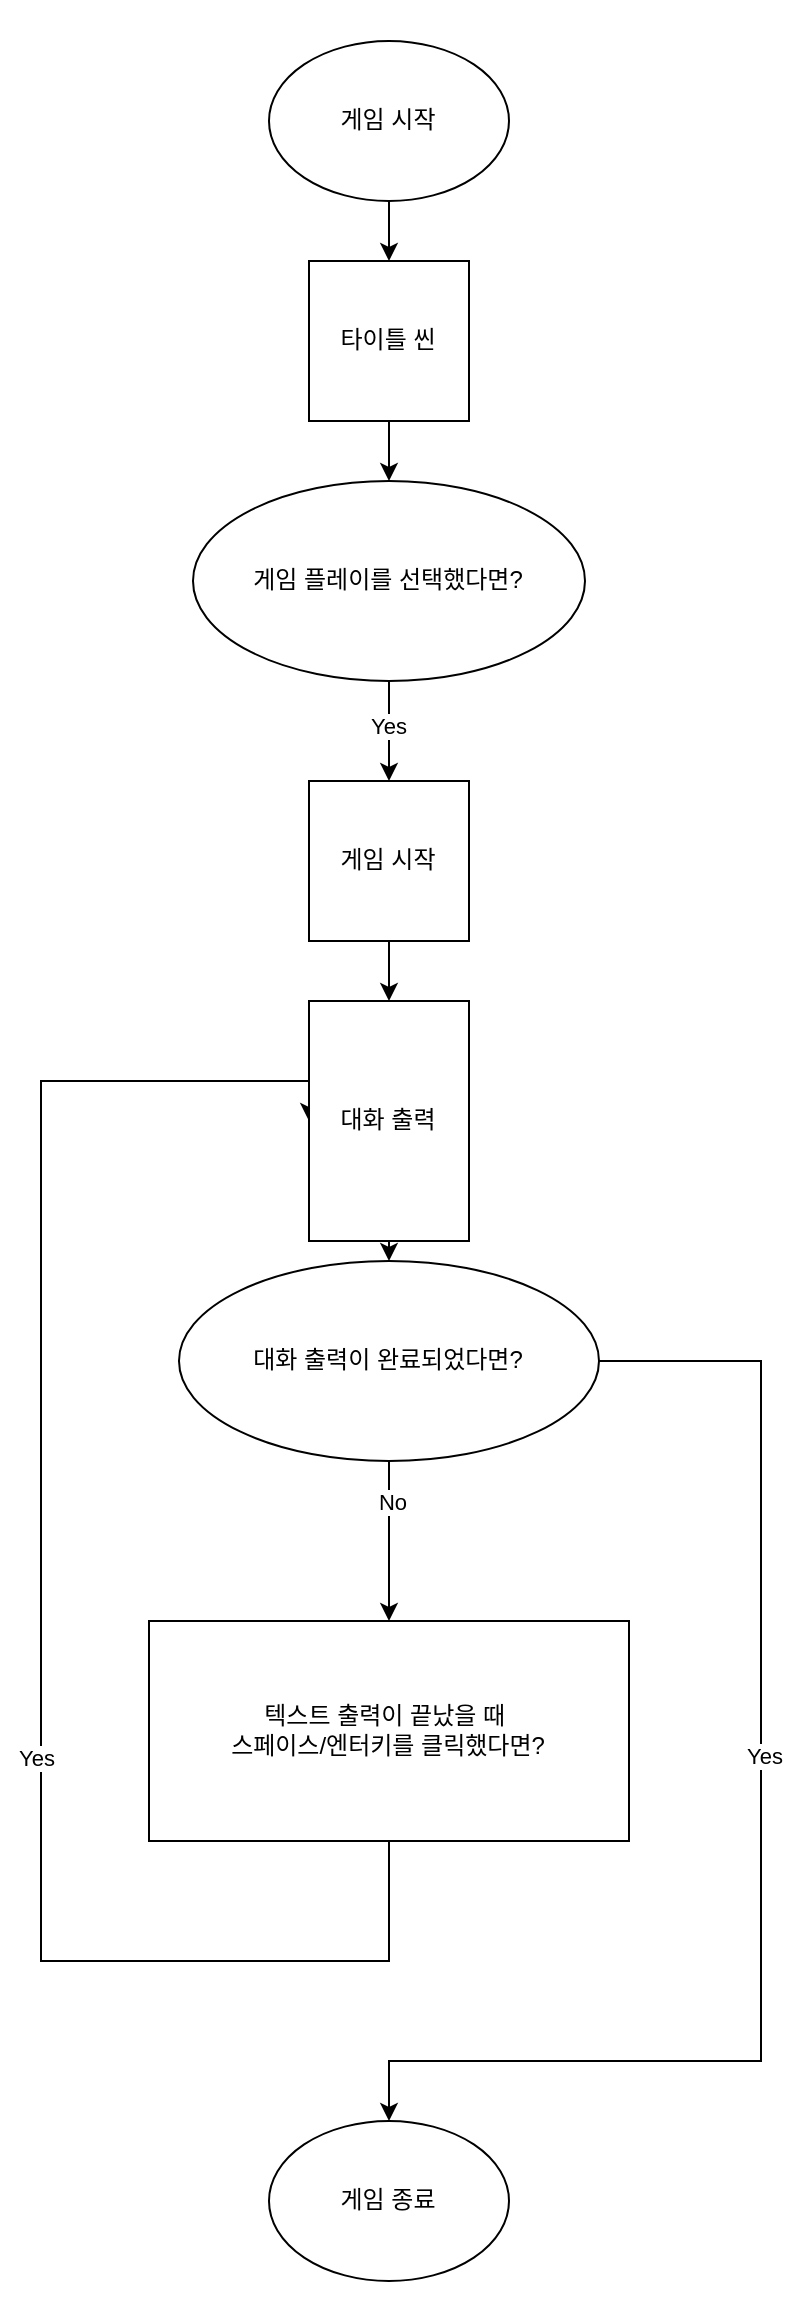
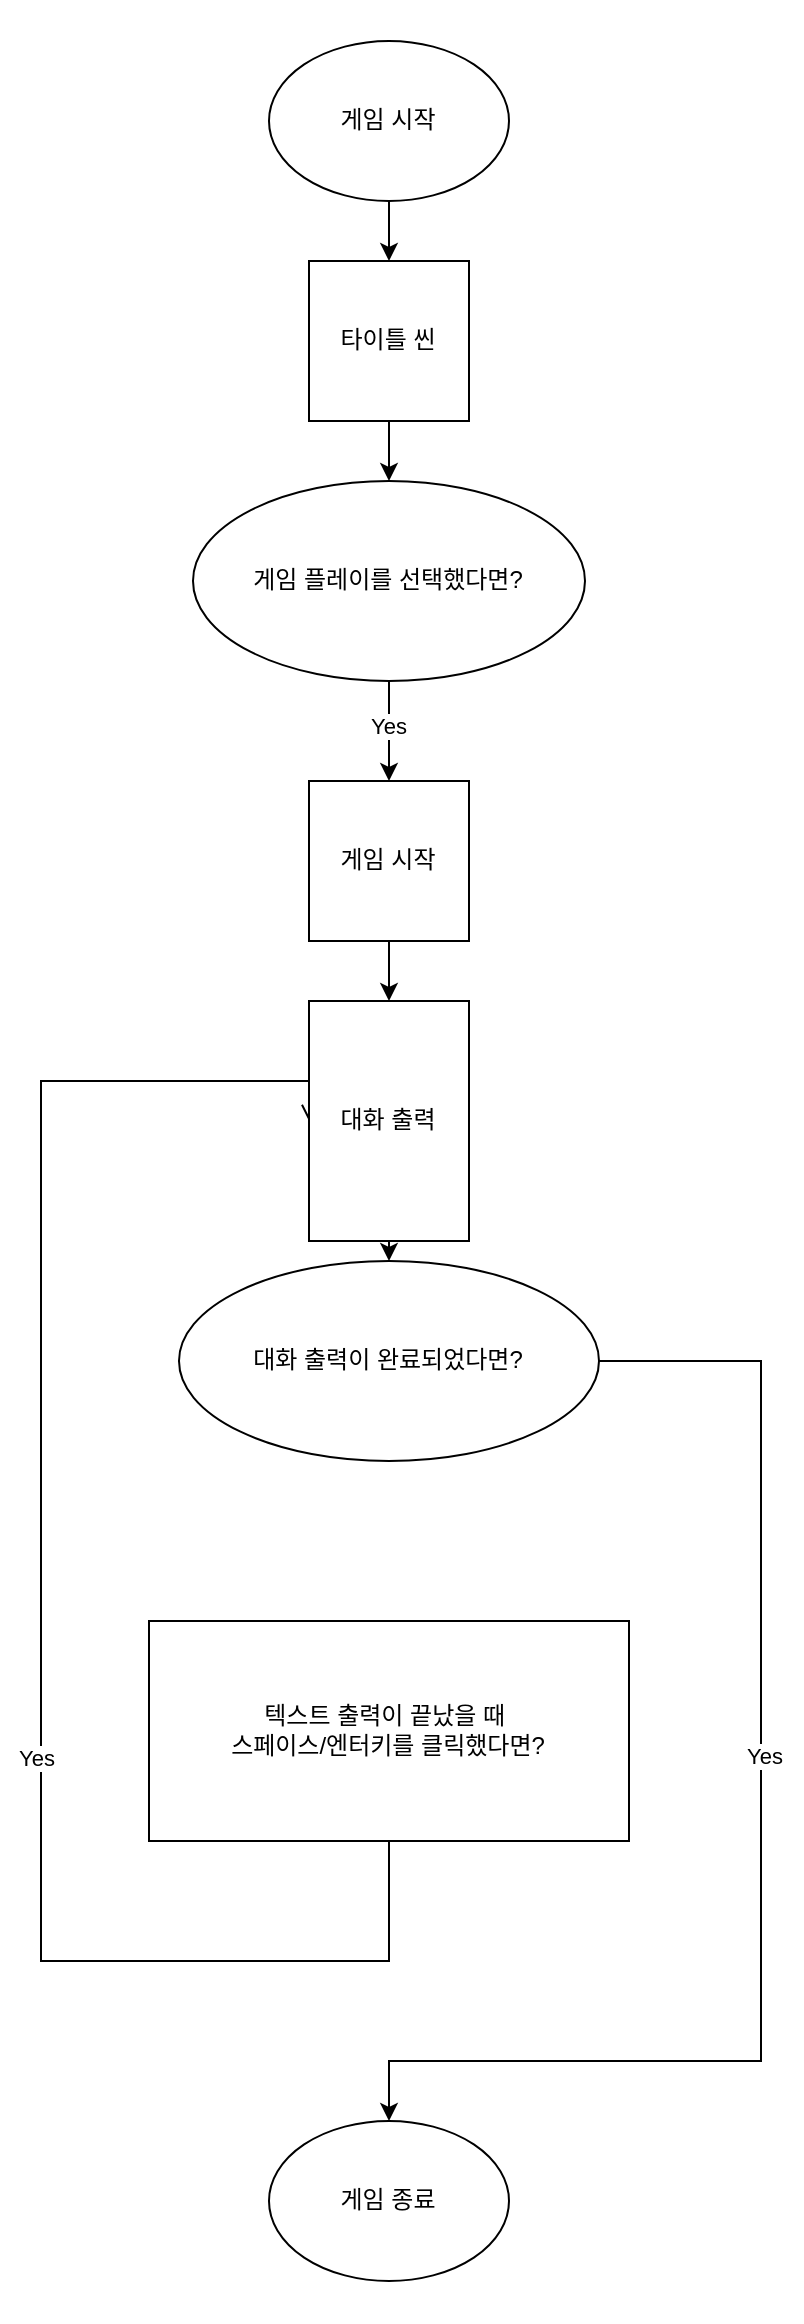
edge "텍스트 출력이 끝났을 때 스페이스/엔터키를 클릭했다면?" -> "대화 출력": arrowhead classic -> open
edge "대화 출력이 완료되었다면?" -> "텍스트 출력이 끝났을 때 스페이스/엔터키를 클릭했다면?": removed, label "No"
